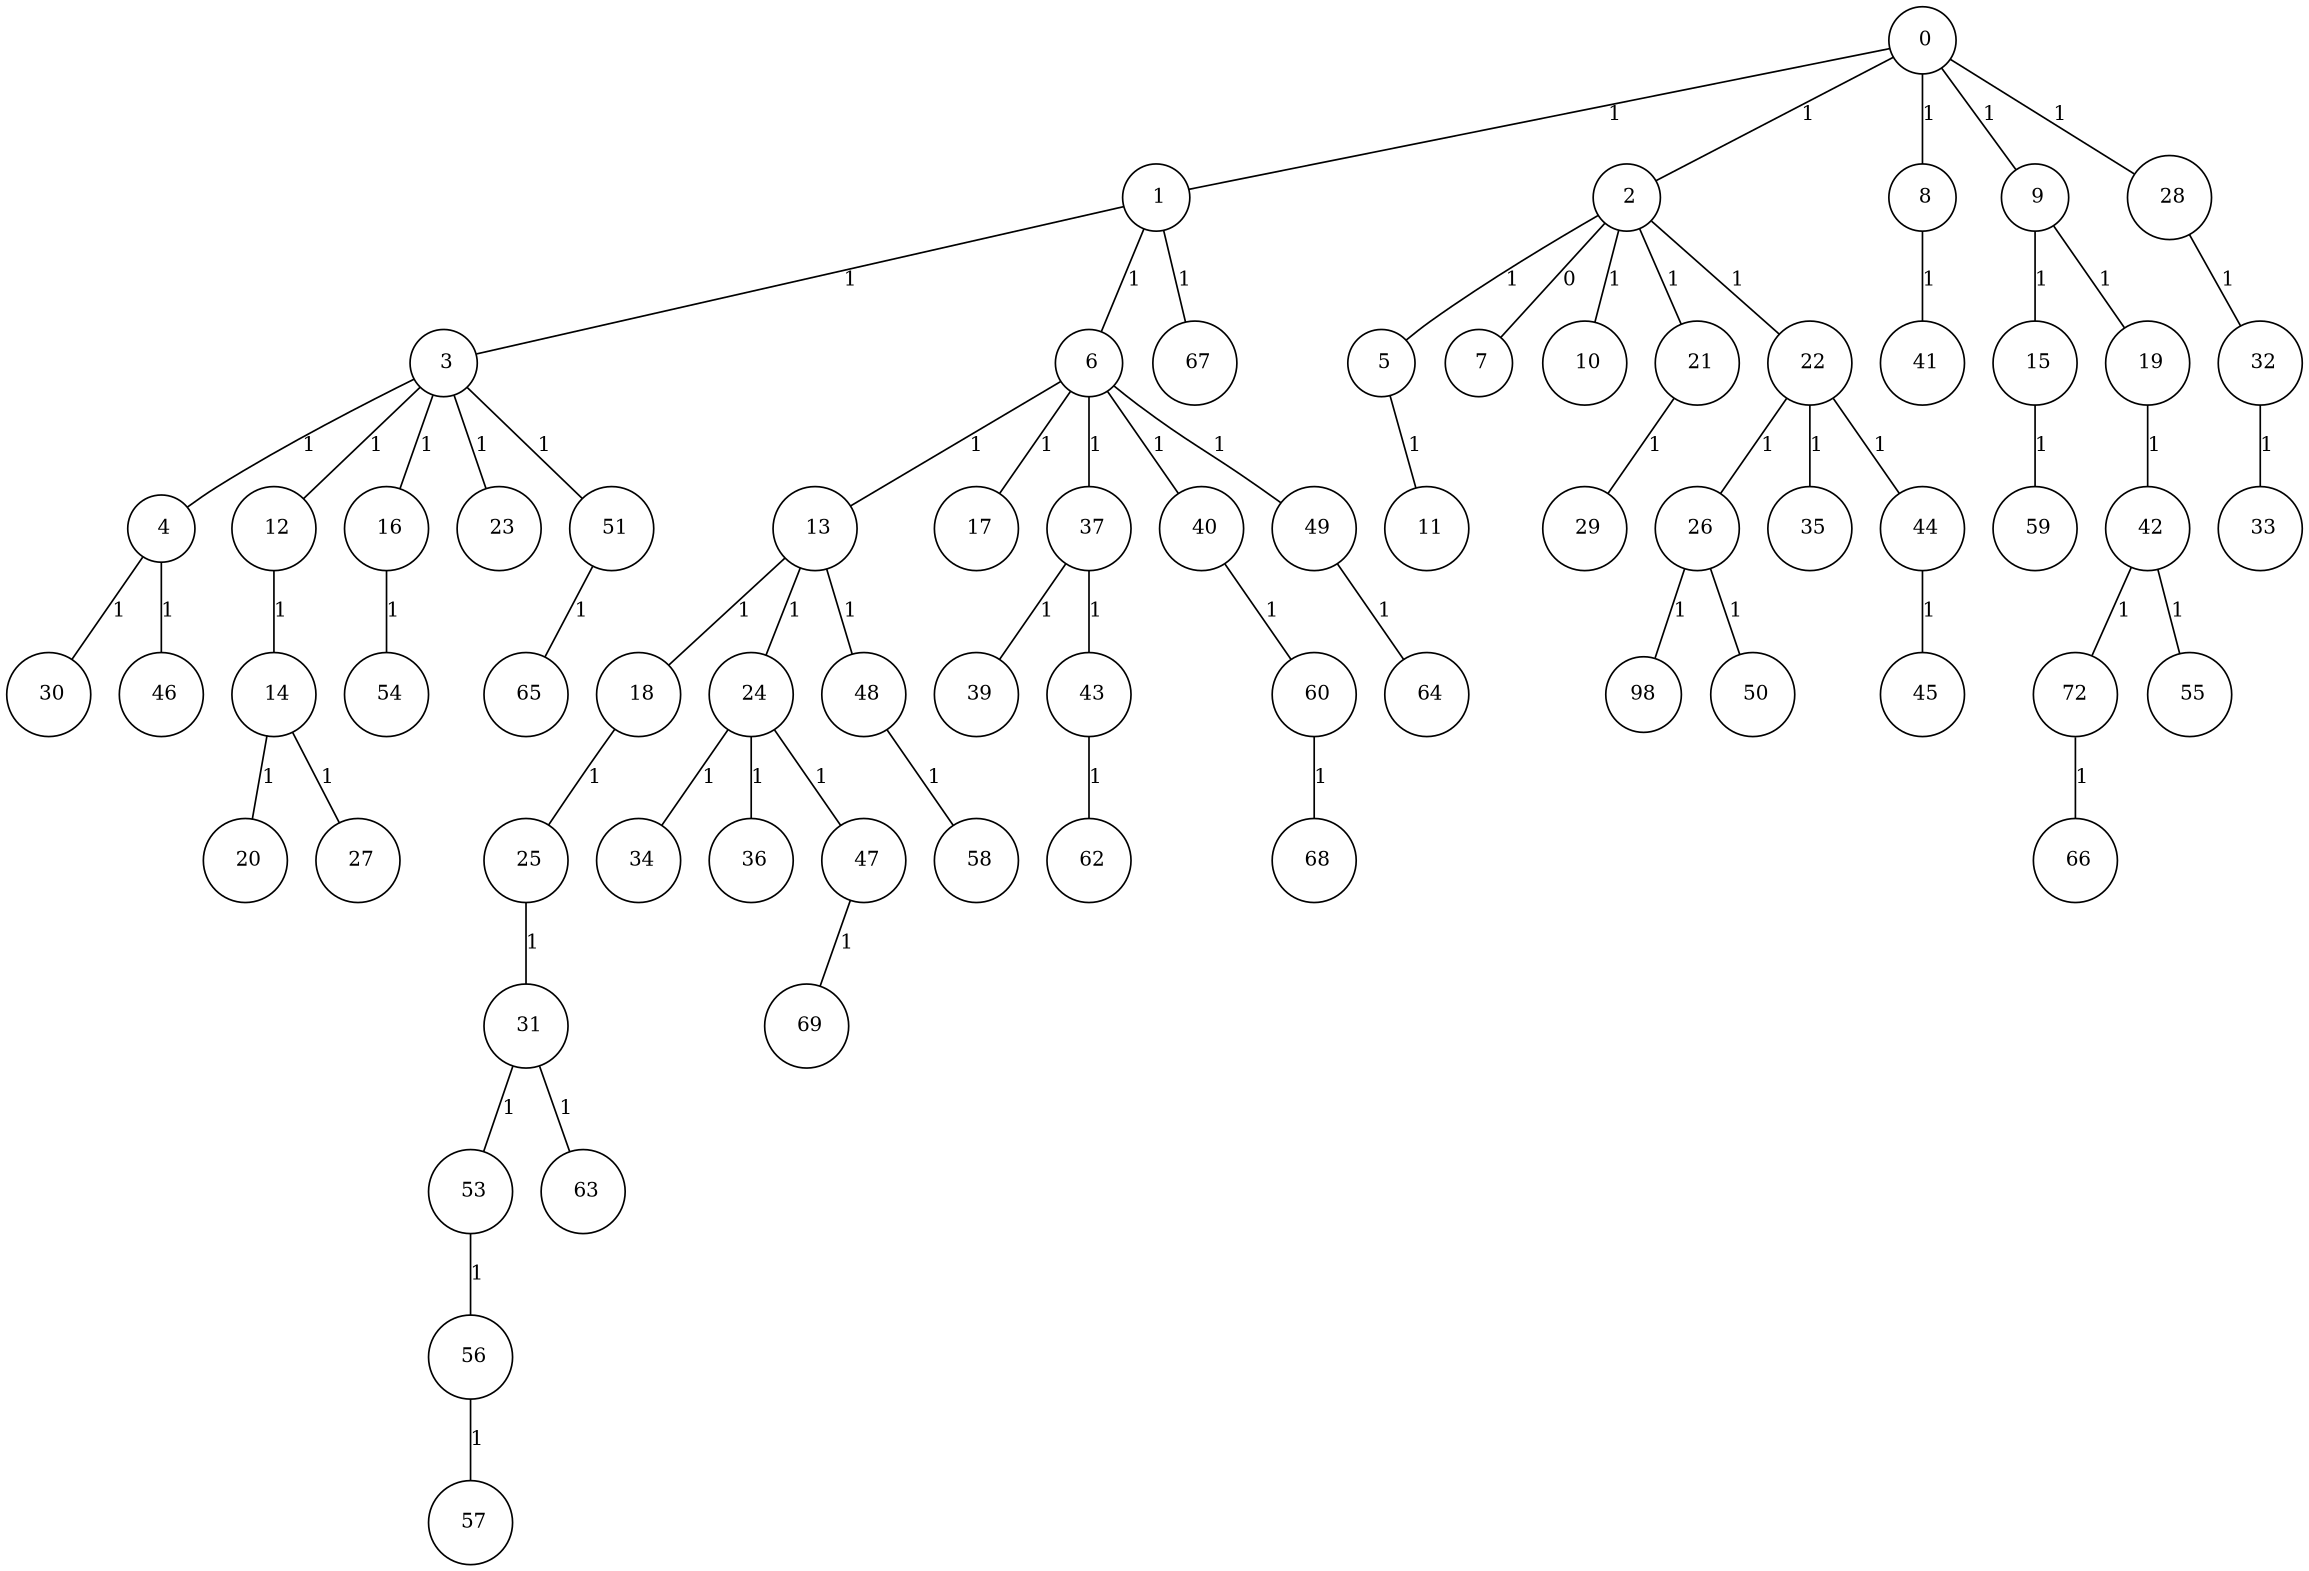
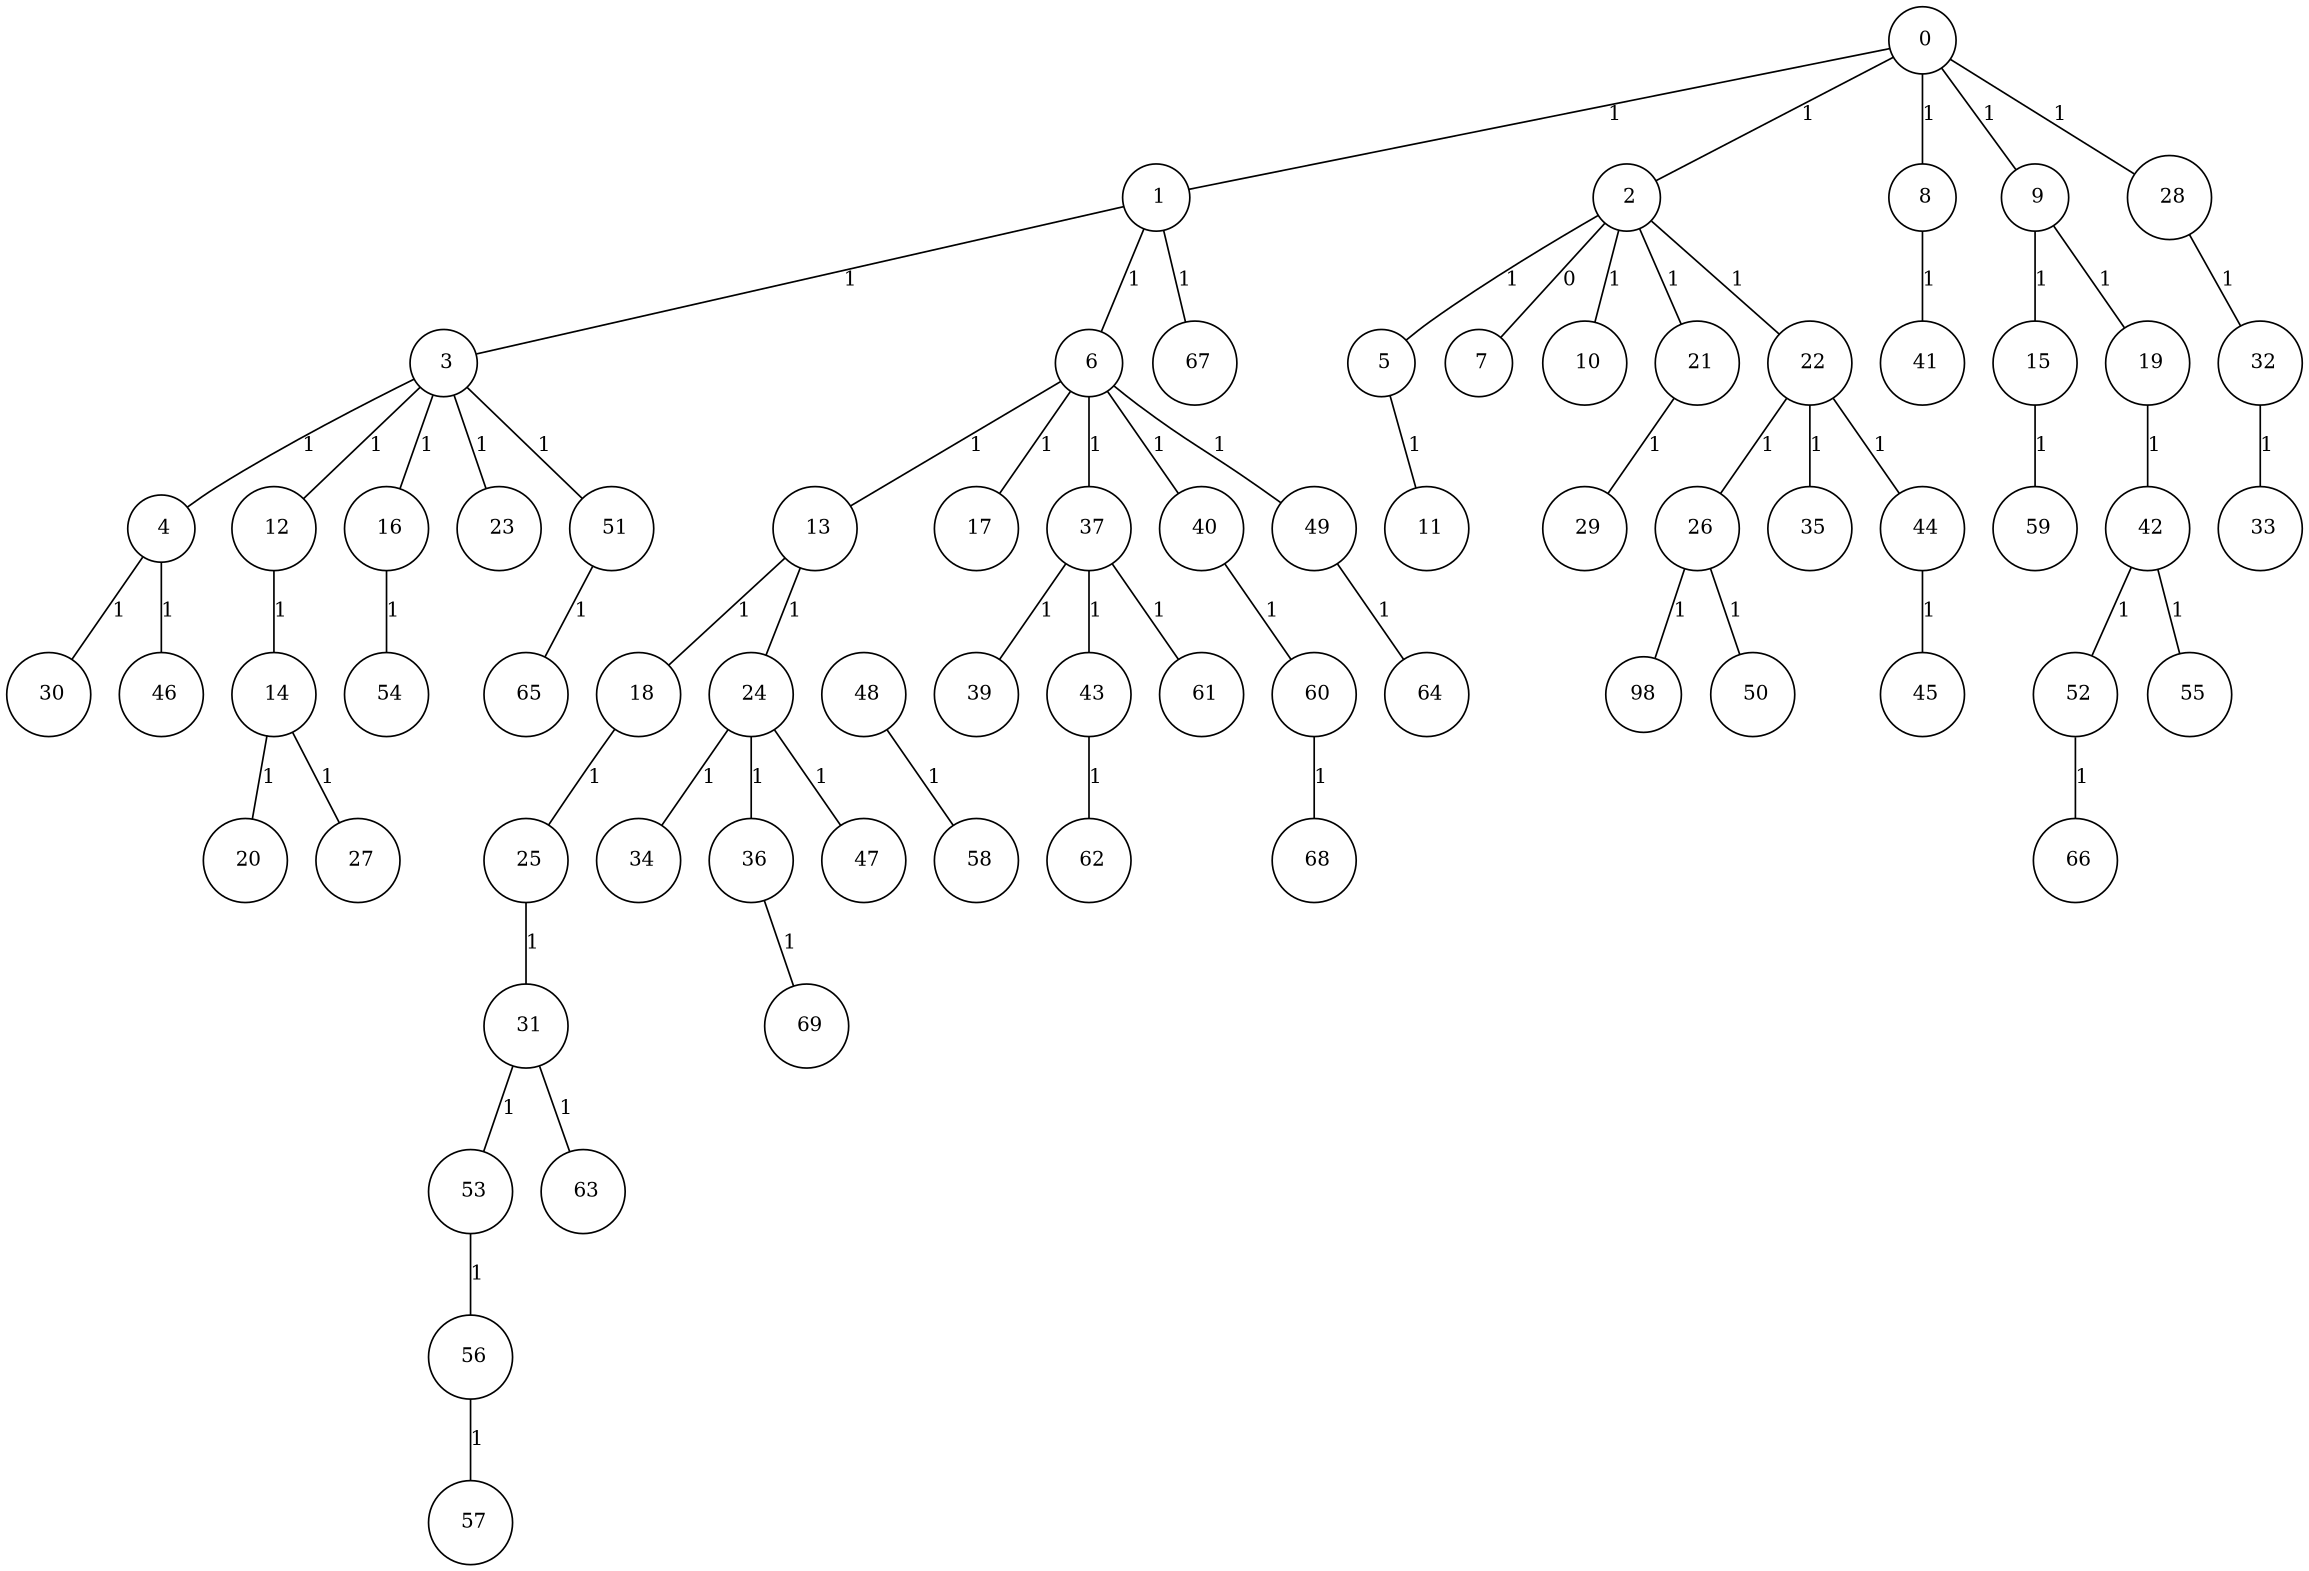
edge "13" -- "48": removed, label "1"
node "61": added
node "72": label "72" -> "52"
edge "47" -- "69": now "36" -- "69"
